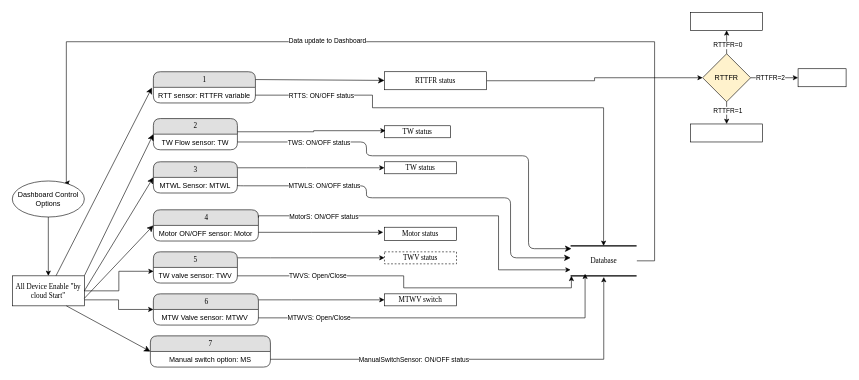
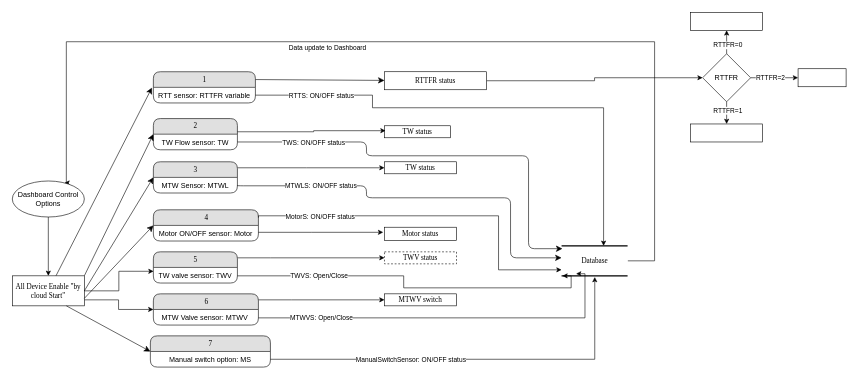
node "RTTFR": fillcolor #fff2cc -> #ffffff
node "MTWL Sensor: MTWL": label "MTWL Sensor: MTWL" -> "MTW Sensor: MTWL"
node "Database": moved (603, 261) -> (594, 261)
